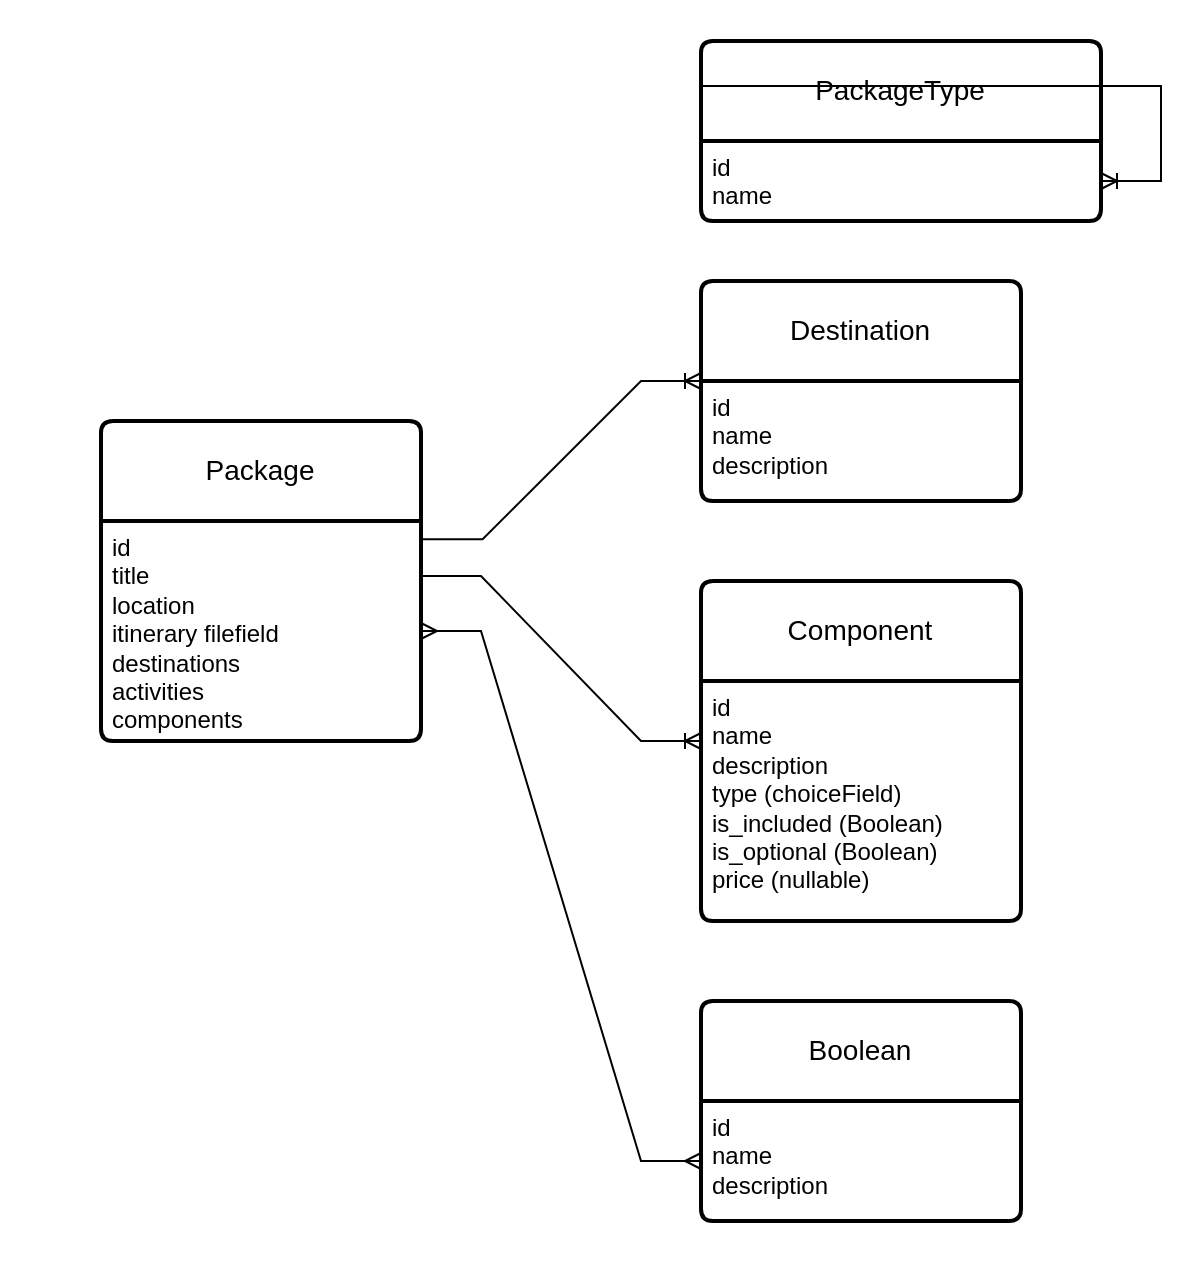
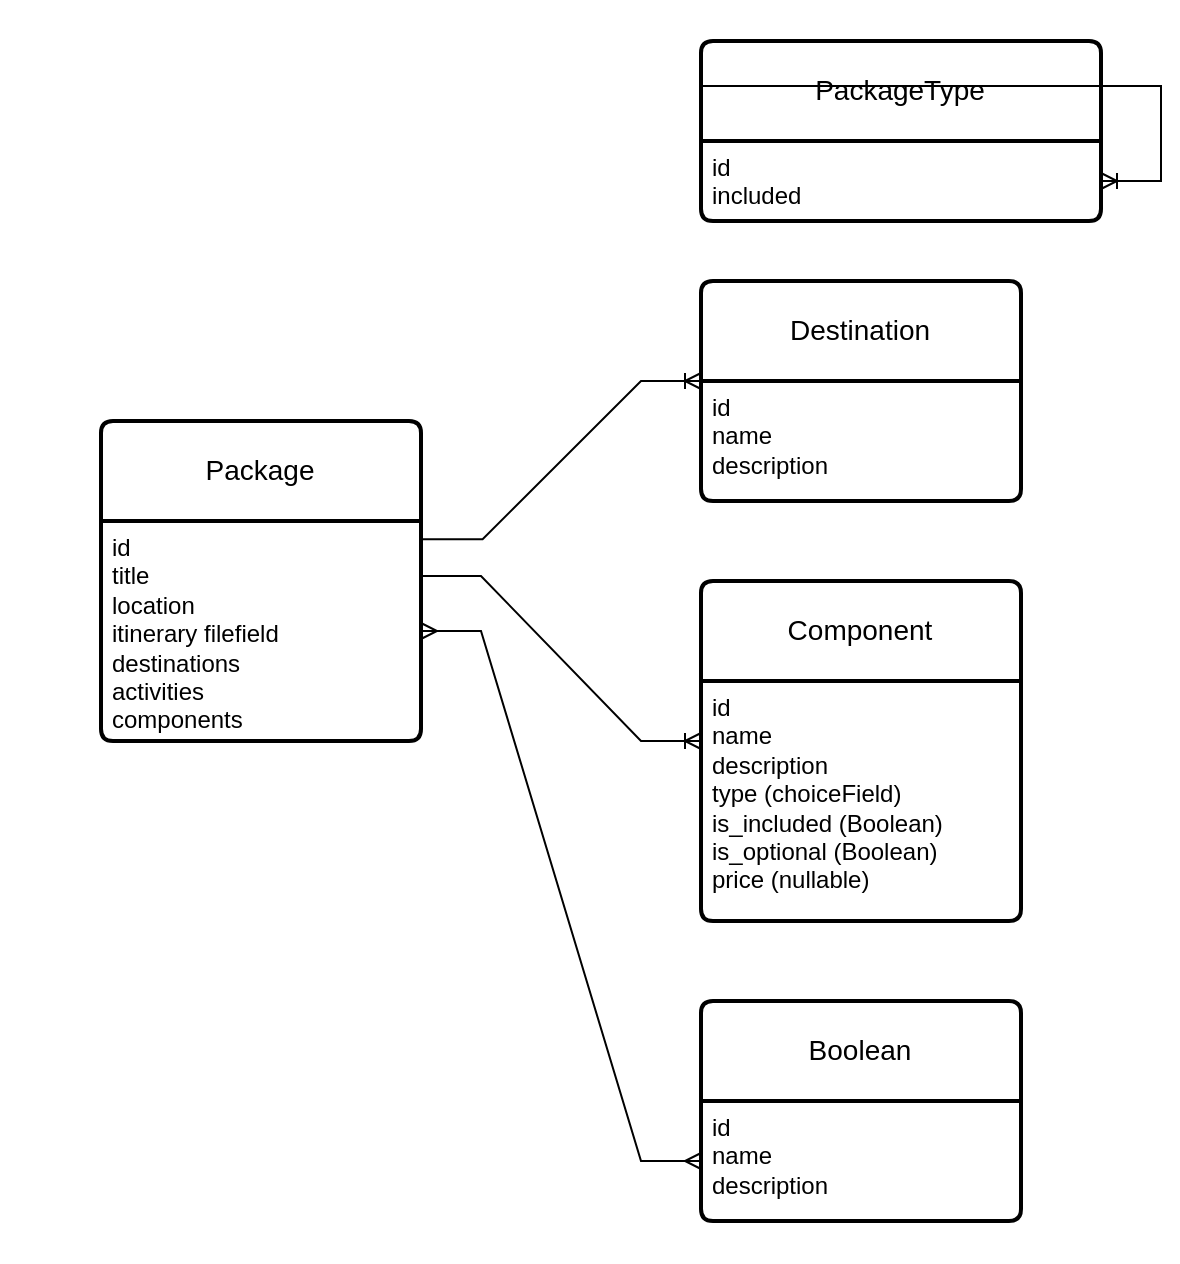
node "id name": label "id name" -> "id included"
